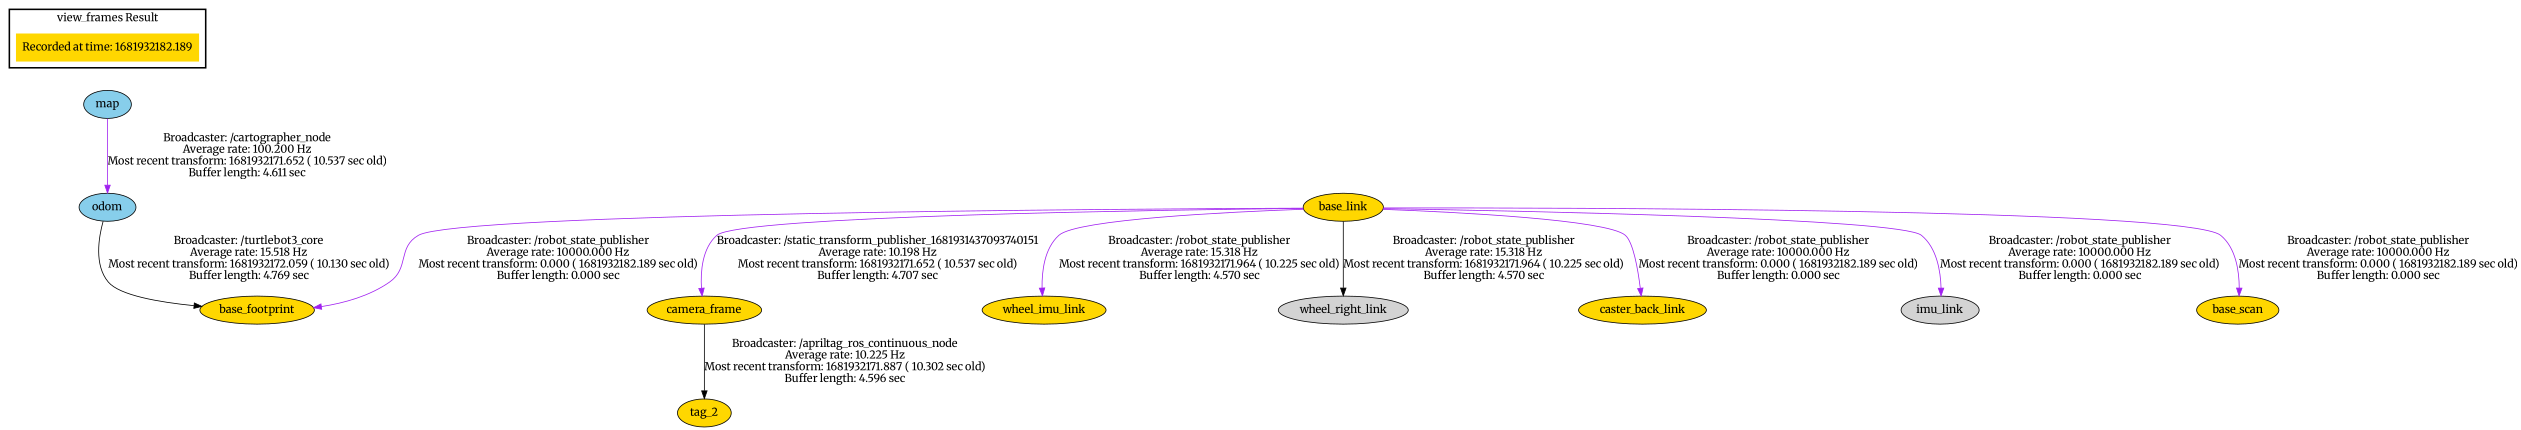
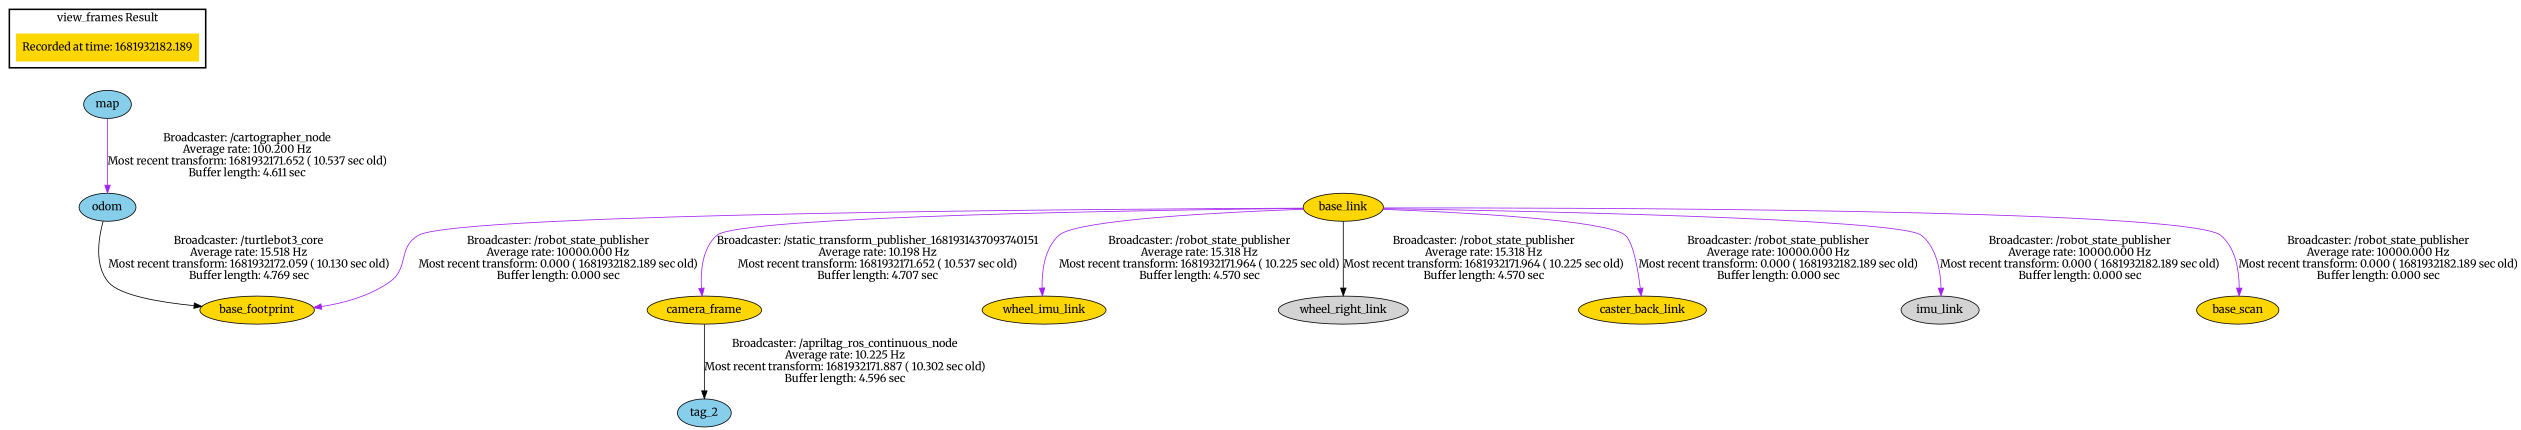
node "tag_2": fillcolor gold -> skyblue
